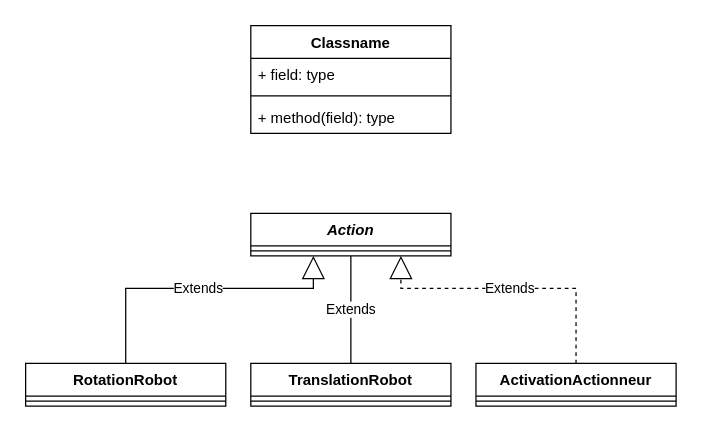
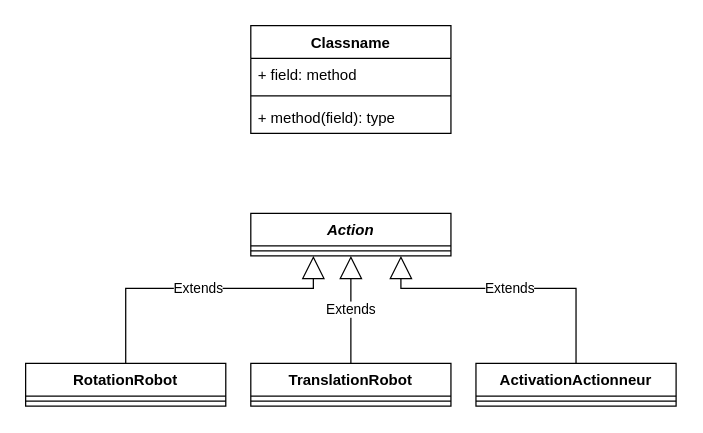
node "+ field: type": label "+ field: type" -> "+ field: method"
edge "Action" -- "TranslationRobot": arrowhead none -> block
edge "ActivationActionneur" -> "Action": style dashed -> solid
